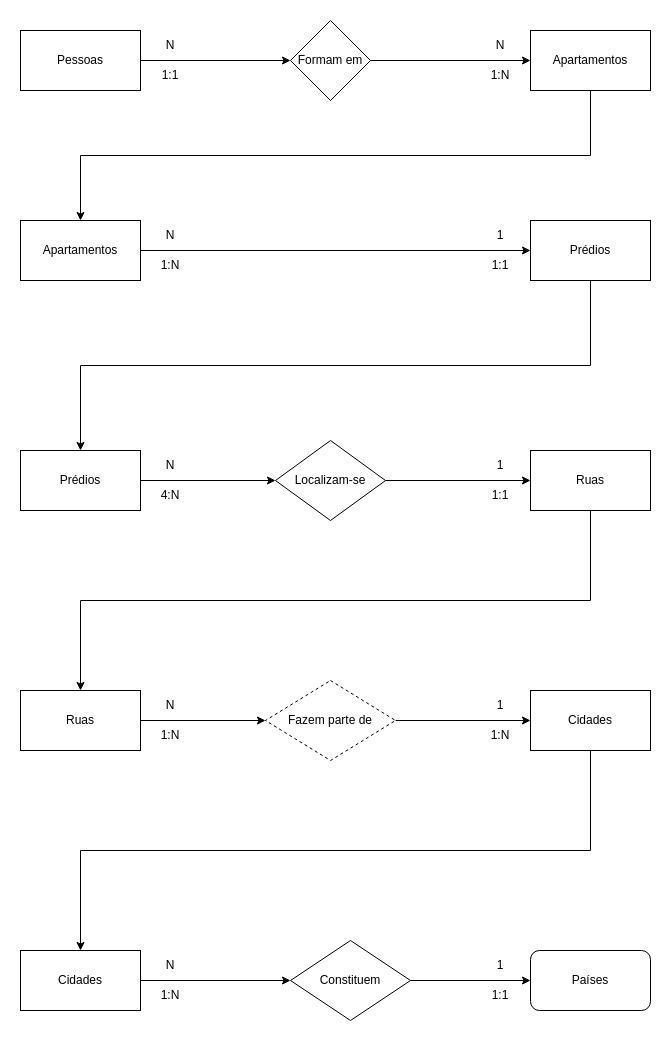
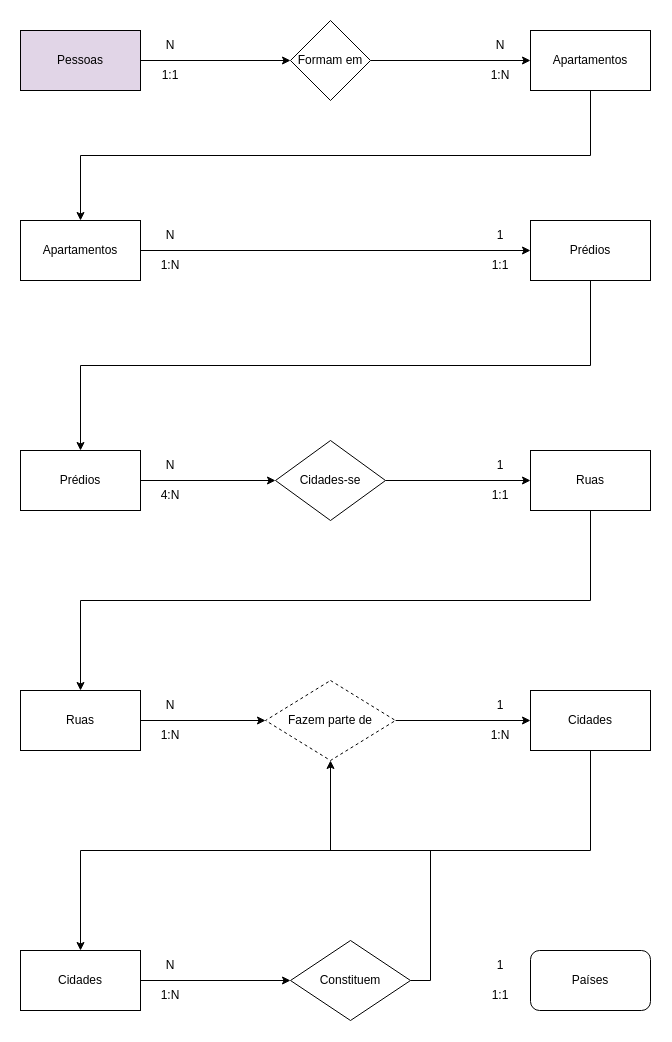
node "Pessoas": fillcolor #ffffff -> #e1d5e7
node "Localizam-se": label "Localizam-se" -> "Cidades-se"
edge "Constituem" -> "Países": now "Constituem" -> "Fazem parte de"
